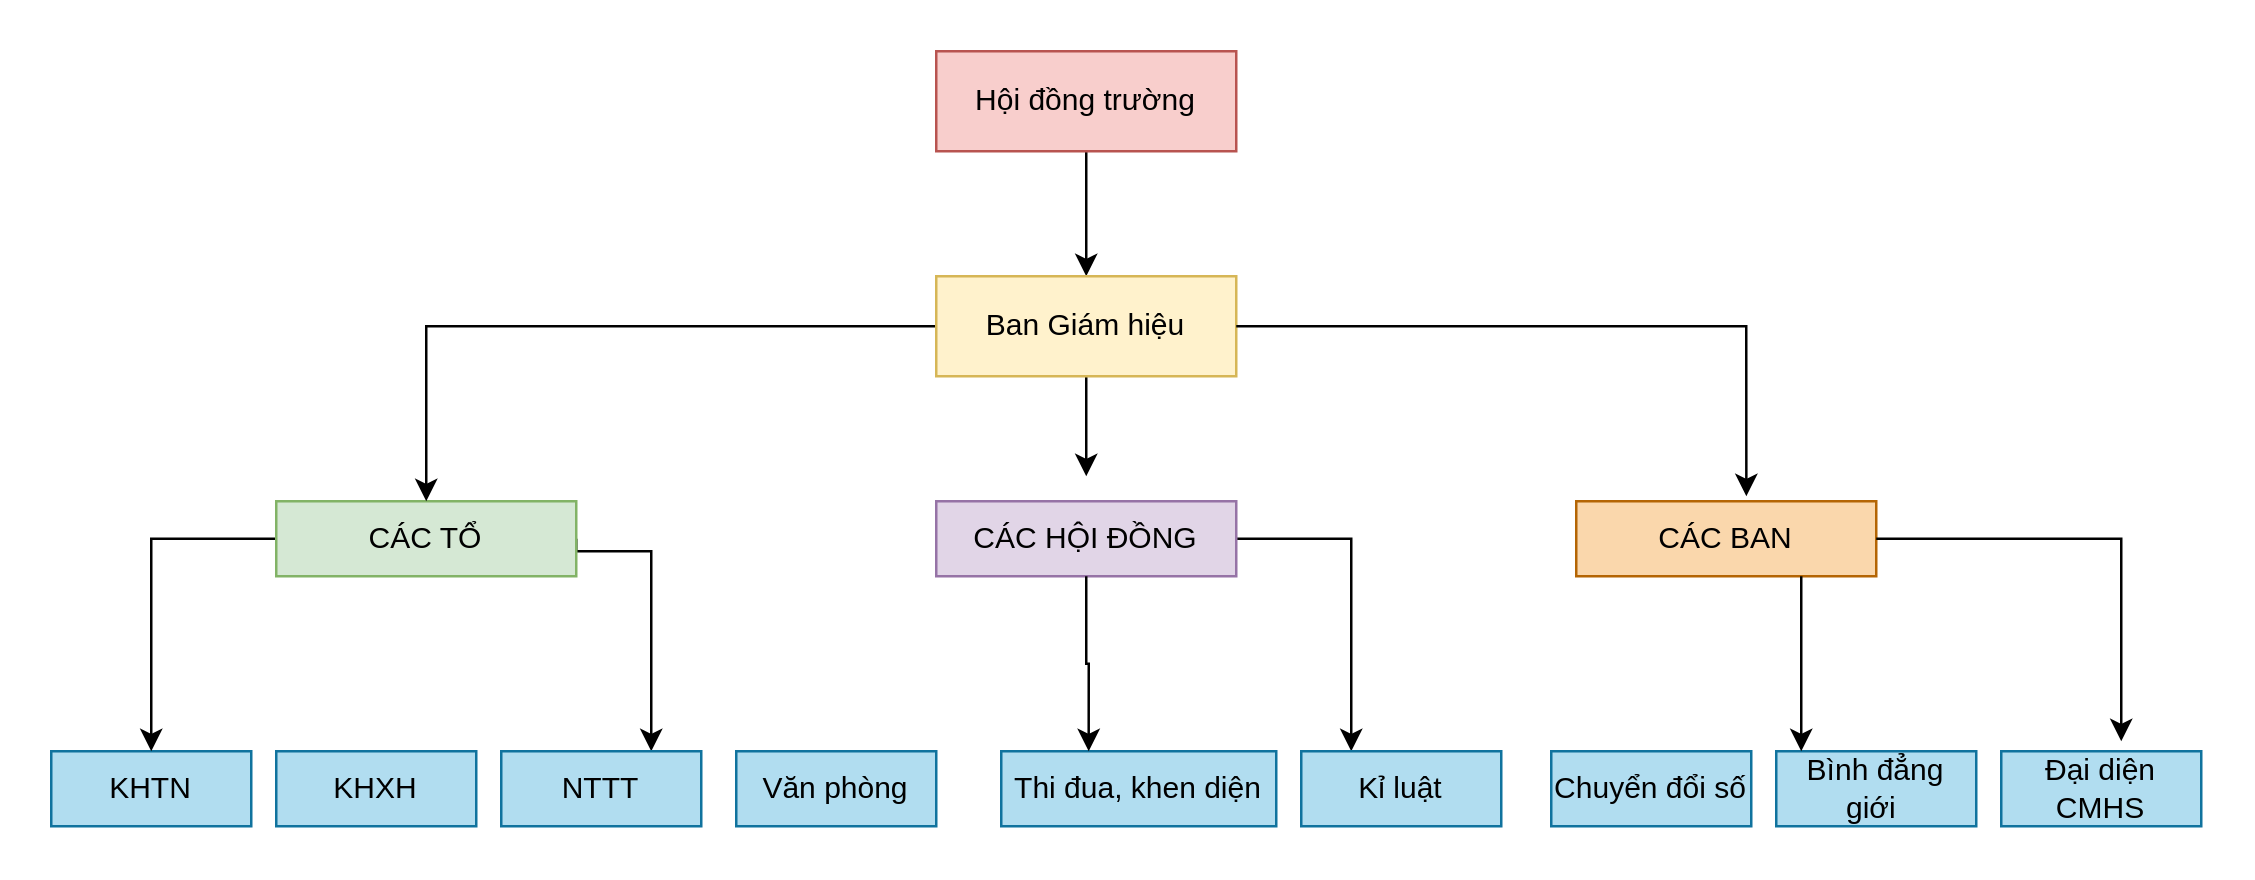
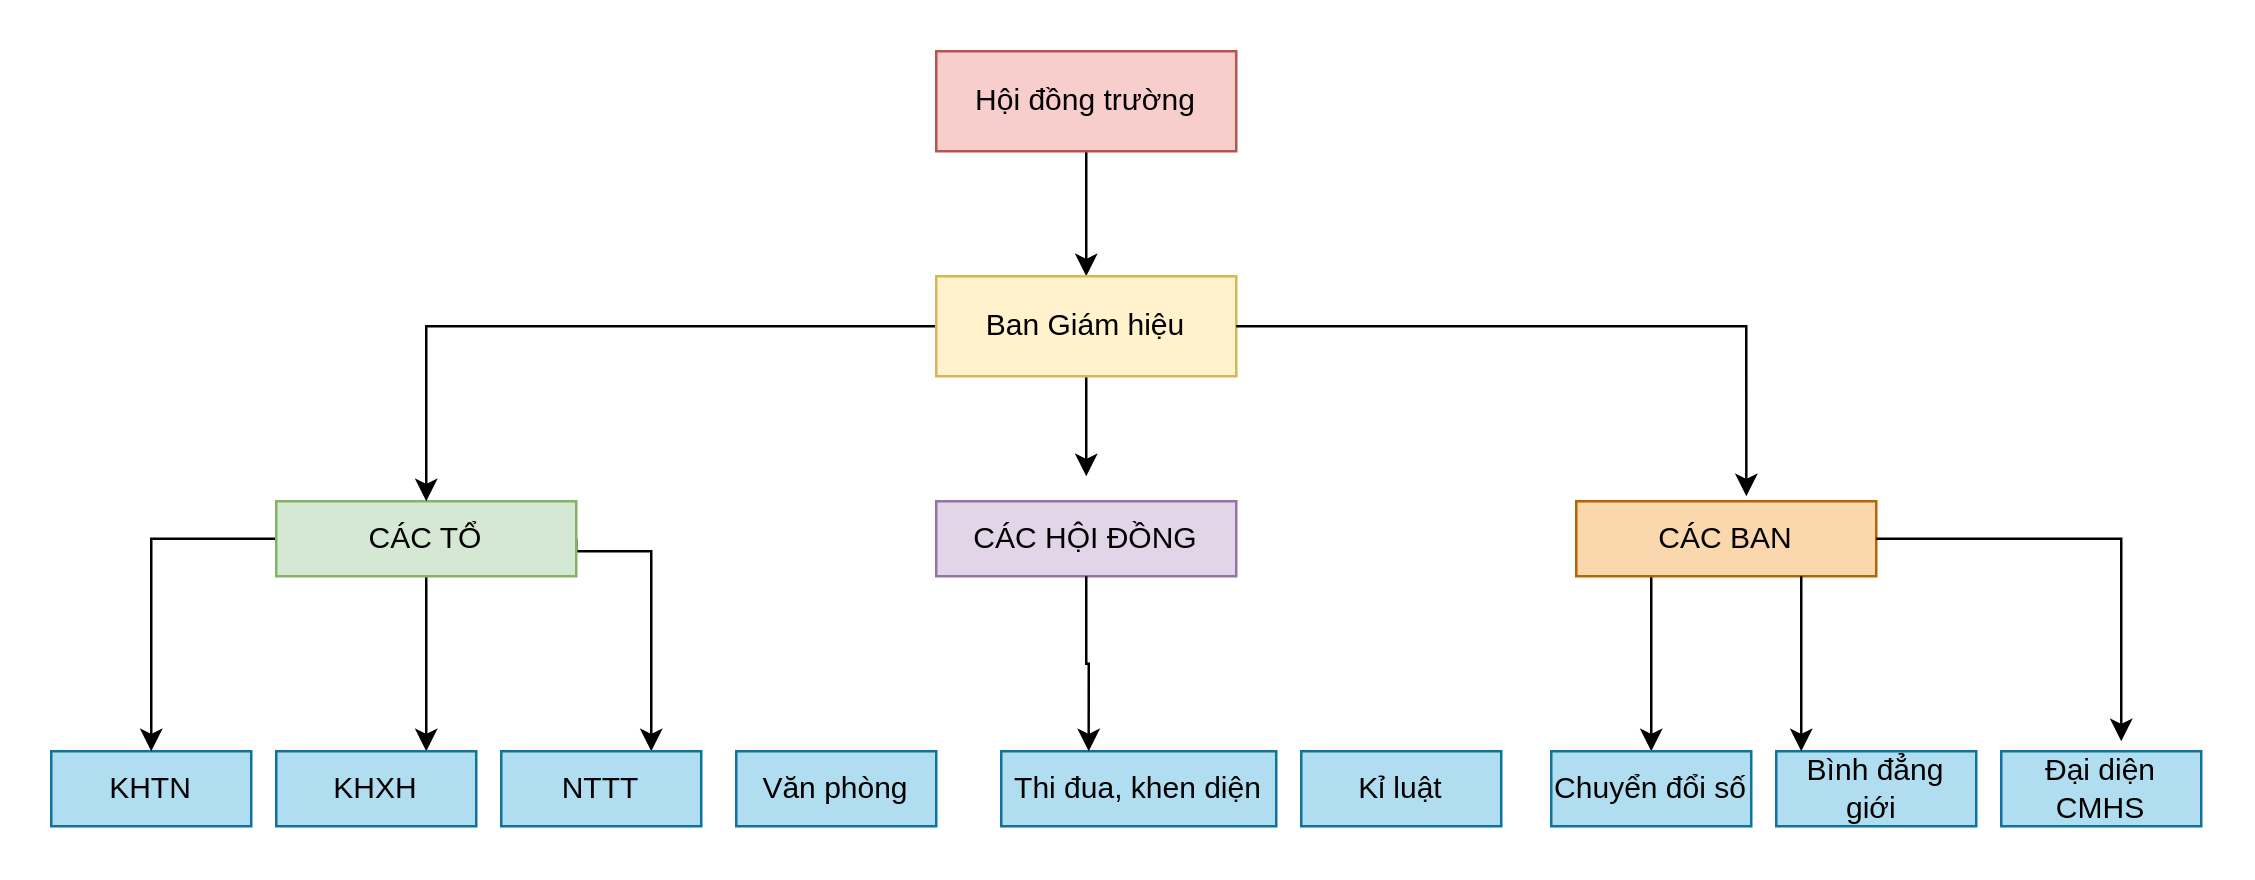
edge "CÁC HỘI ĐỒNG" -> "Kỉ luật": removed
edge "CÁC TỔ" -> "KHXH": added
edge "CÁC BAN" -> "Chuyển đổi số": added
